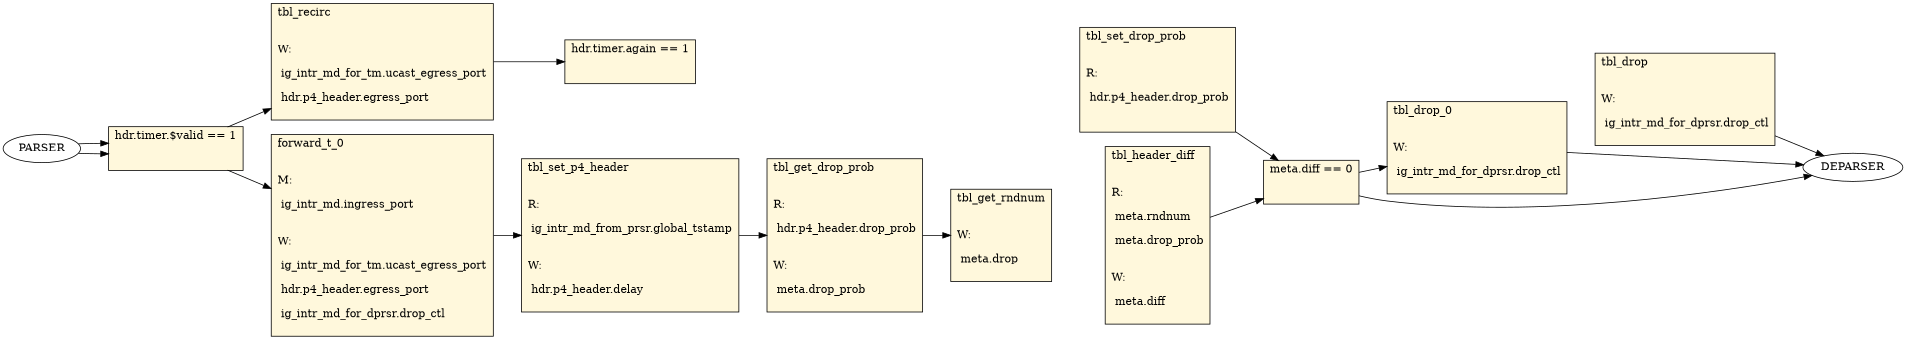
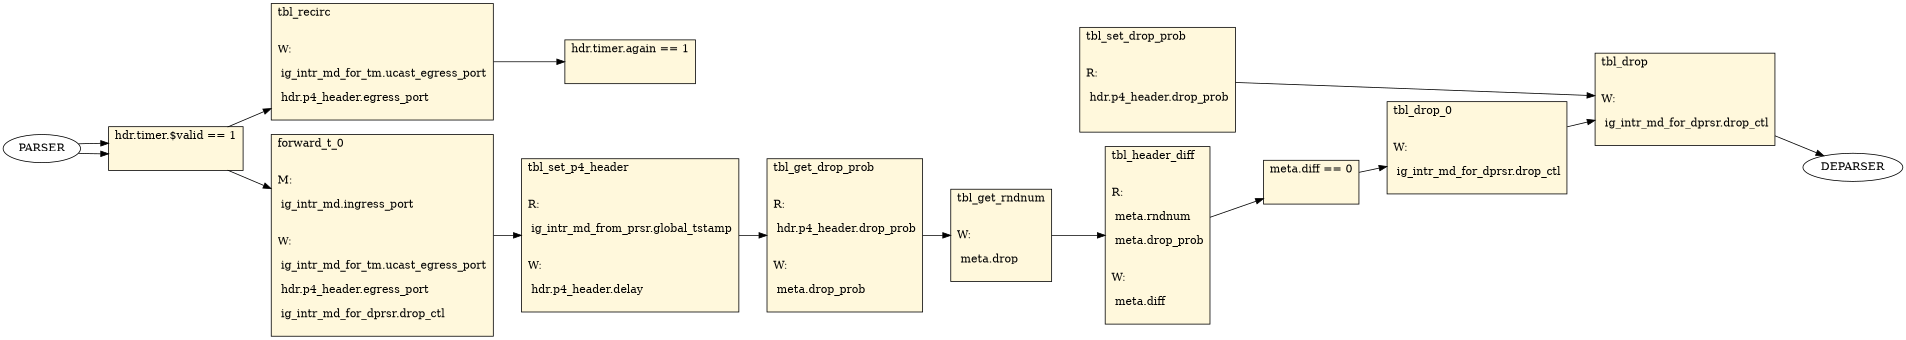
edge "tbl_set_drop_prob R: hdr.p4_header.drop_prob" -> "meta.diff == 0": now "tbl_set_drop_prob R: hdr.p4_header.drop_prob" -> "tbl_drop W: ig_intr_md_for_dprsr.drop_ctl"
edge "tbl_drop_0 W: ig_intr_md_for_dprsr.drop_ctl" -> "DEPARSER": now "tbl_drop_0 W: ig_intr_md_for_dprsr.drop_ctl" -> "tbl_drop W: ig_intr_md_for_dprsr.drop_ctl"
edge "meta.diff == 0" -> "DEPARSER": removed
edge "tbl_get_rndnum W: meta.drop" -> "tbl_header_diff R: meta.rndnum meta.drop_prob W: meta.diff": added
